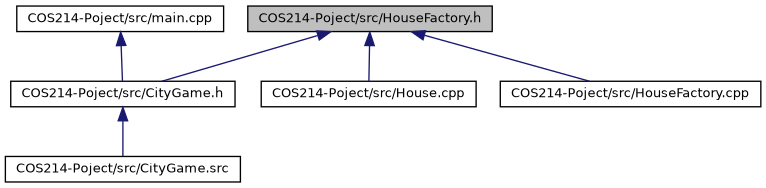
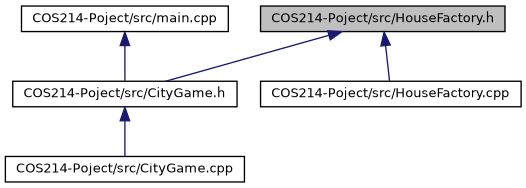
node "COS214-Poject/src/House.cpp": removed
node "COS214-Poject/src/CityGame.src": label "COS214-Poject/src/CityGame.src" -> "COS214-Poject/src/CityGame.cpp"
